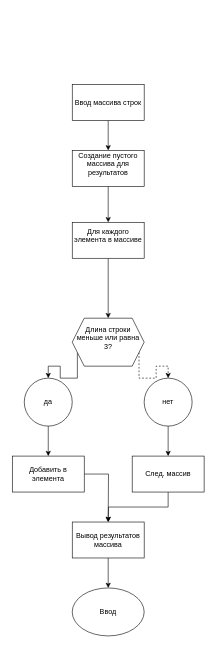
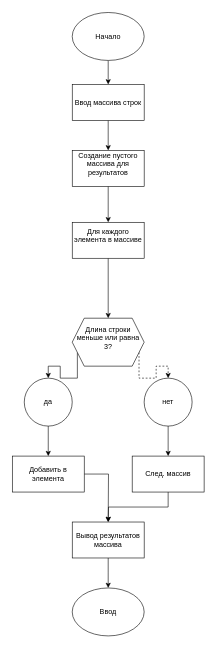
node "Начало": added
edge "Начало" -> "Ввод массива строк": added
